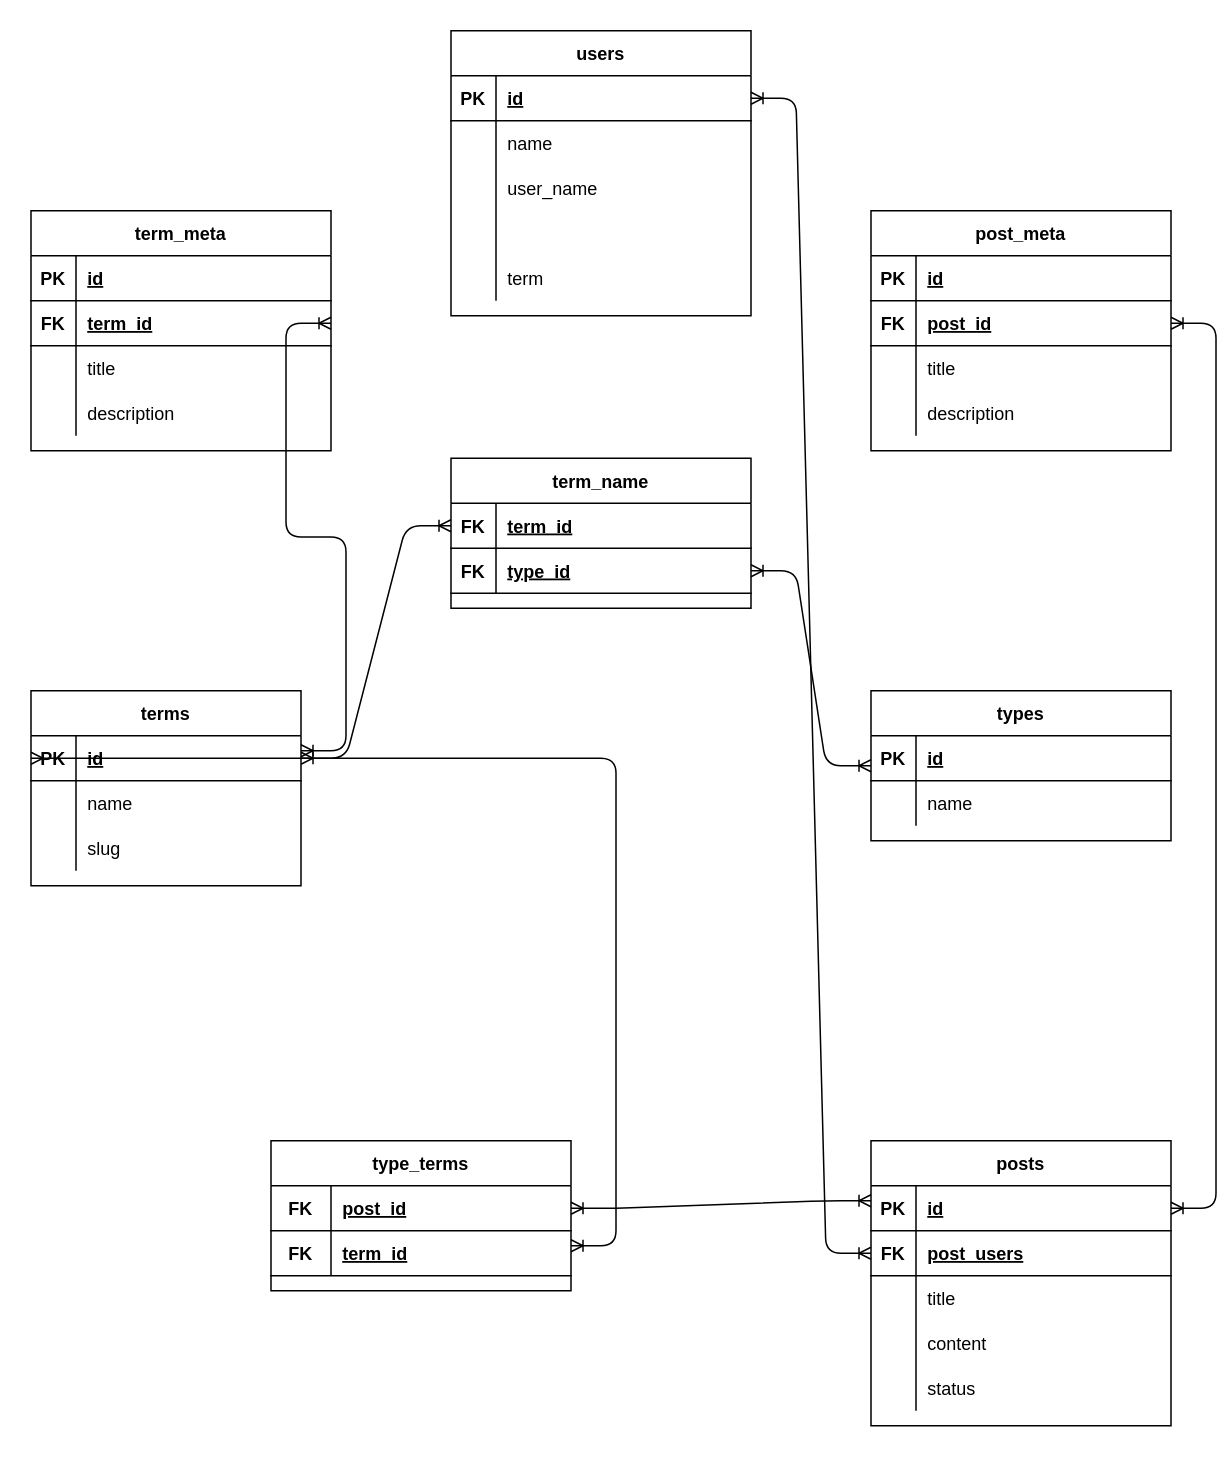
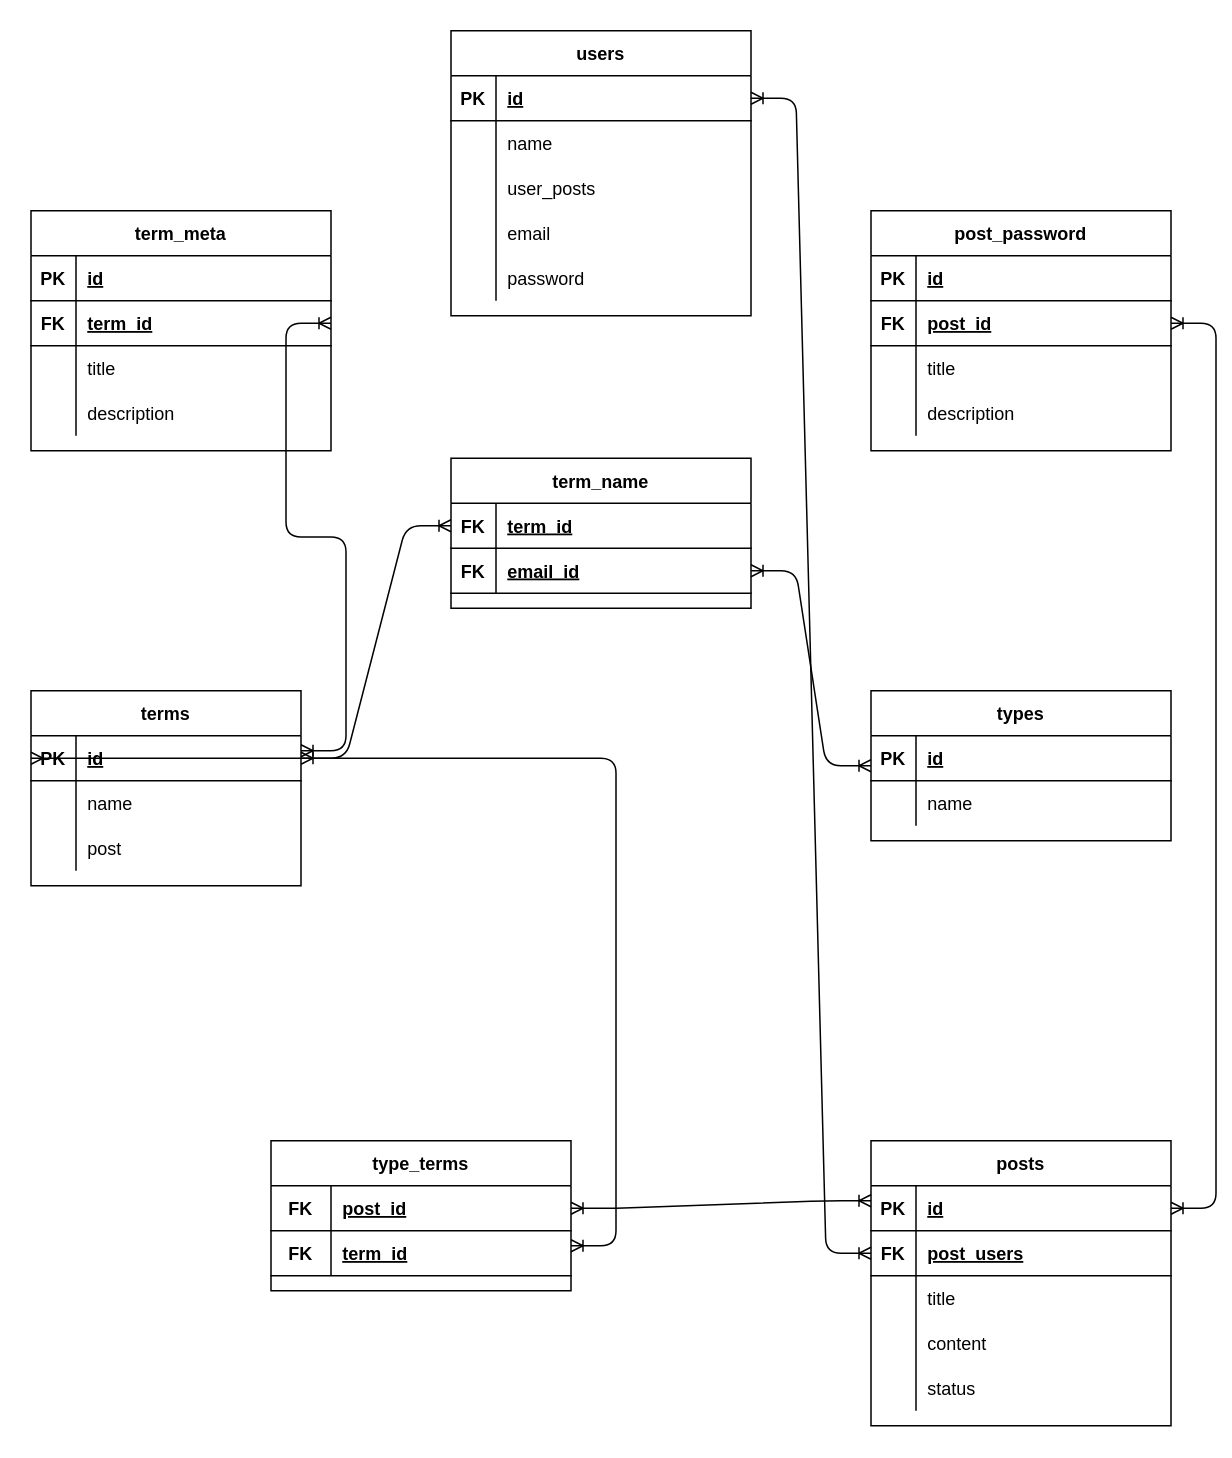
node "user_name": label "user_name" -> "user_posts"
node "email": added
node "post_meta": label "post_meta" -> "post_password"
node "term": label "term" -> "password"
node "type_id": label "type_id" -> "email_id"
node "slug": label "slug" -> "post"
